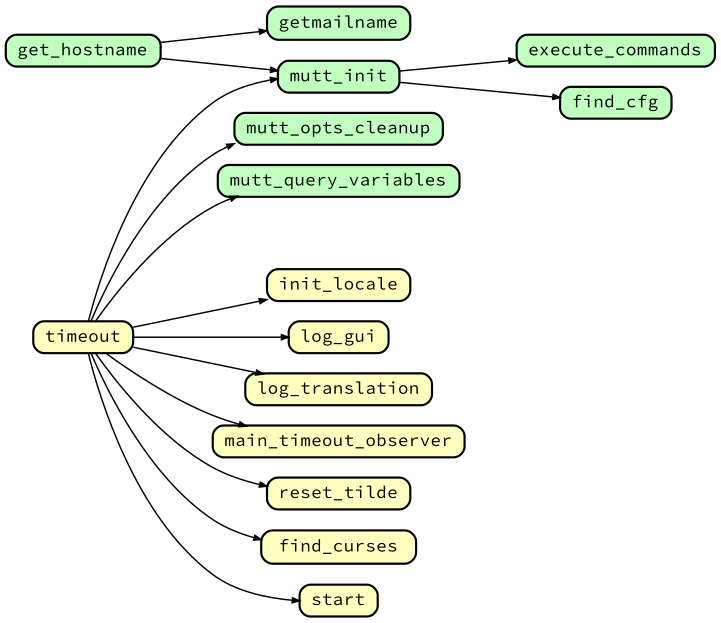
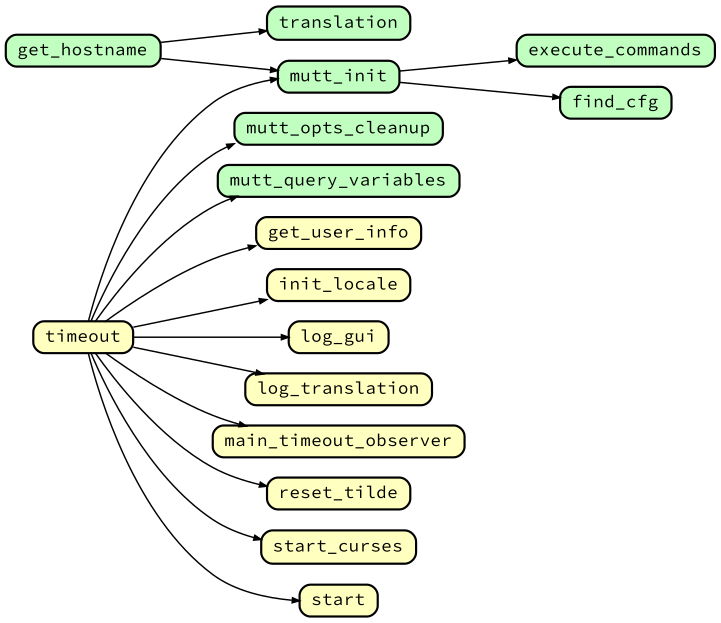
node "getmailname": label "getmailname" -> "translation"
node "get_user_info": added
node "find_curses": label "find_curses" -> "start_curses"
